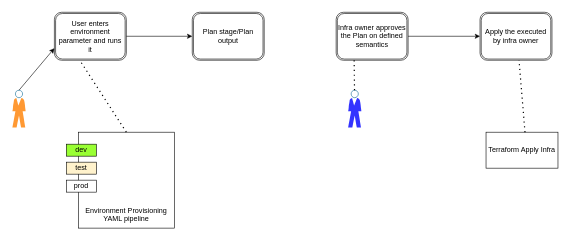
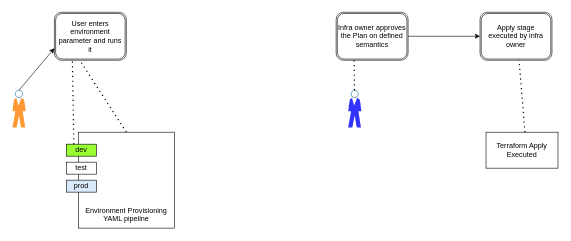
edge "User enters environment parameter and runs it" -> "Plan stage/Plan output": removed
node "Plan stage/Plan output": removed
node "Apply the executed by infra owner": label "Apply the executed by infra owner" -> "Apply stage executed by infra owner"
edge "User enters environment parameter and runs it" -- "dev": added
node "Terraform Apply Infra": label "Terraform Apply Infra" -> "Terraform Apply Executed"
node "test": fillcolor #fff2cc -> #ffffff
node "prod": fillcolor #ffffff -> #dae8fc
